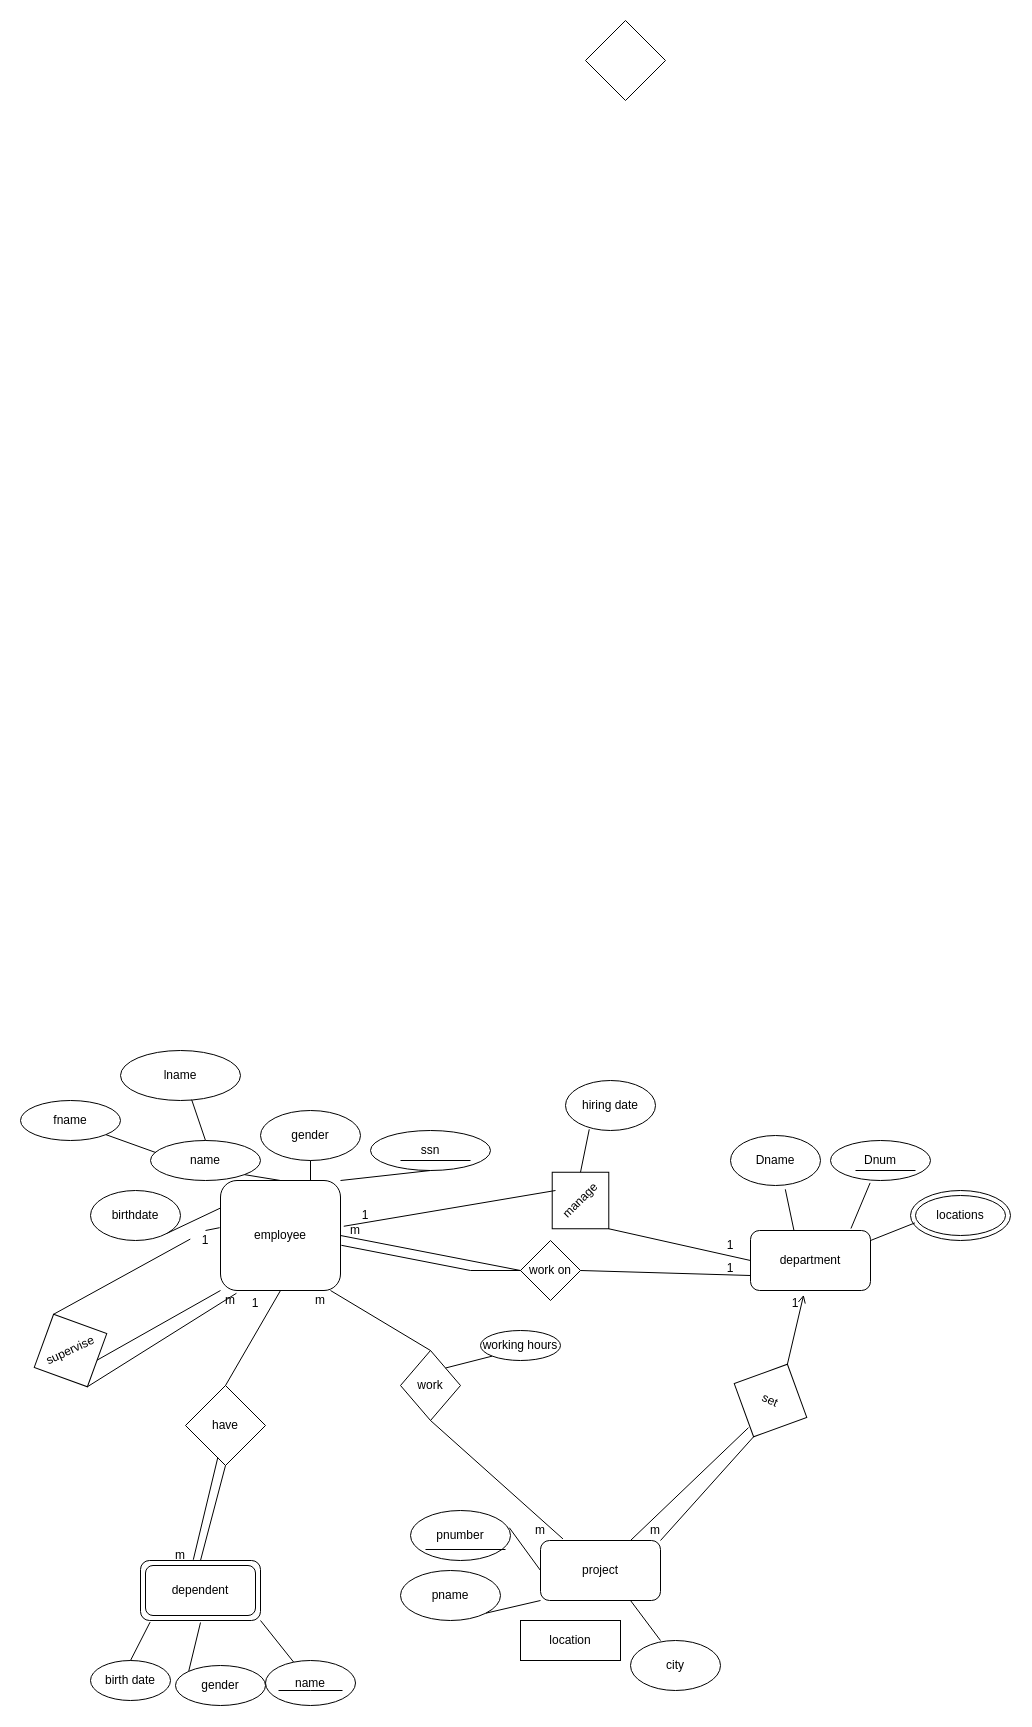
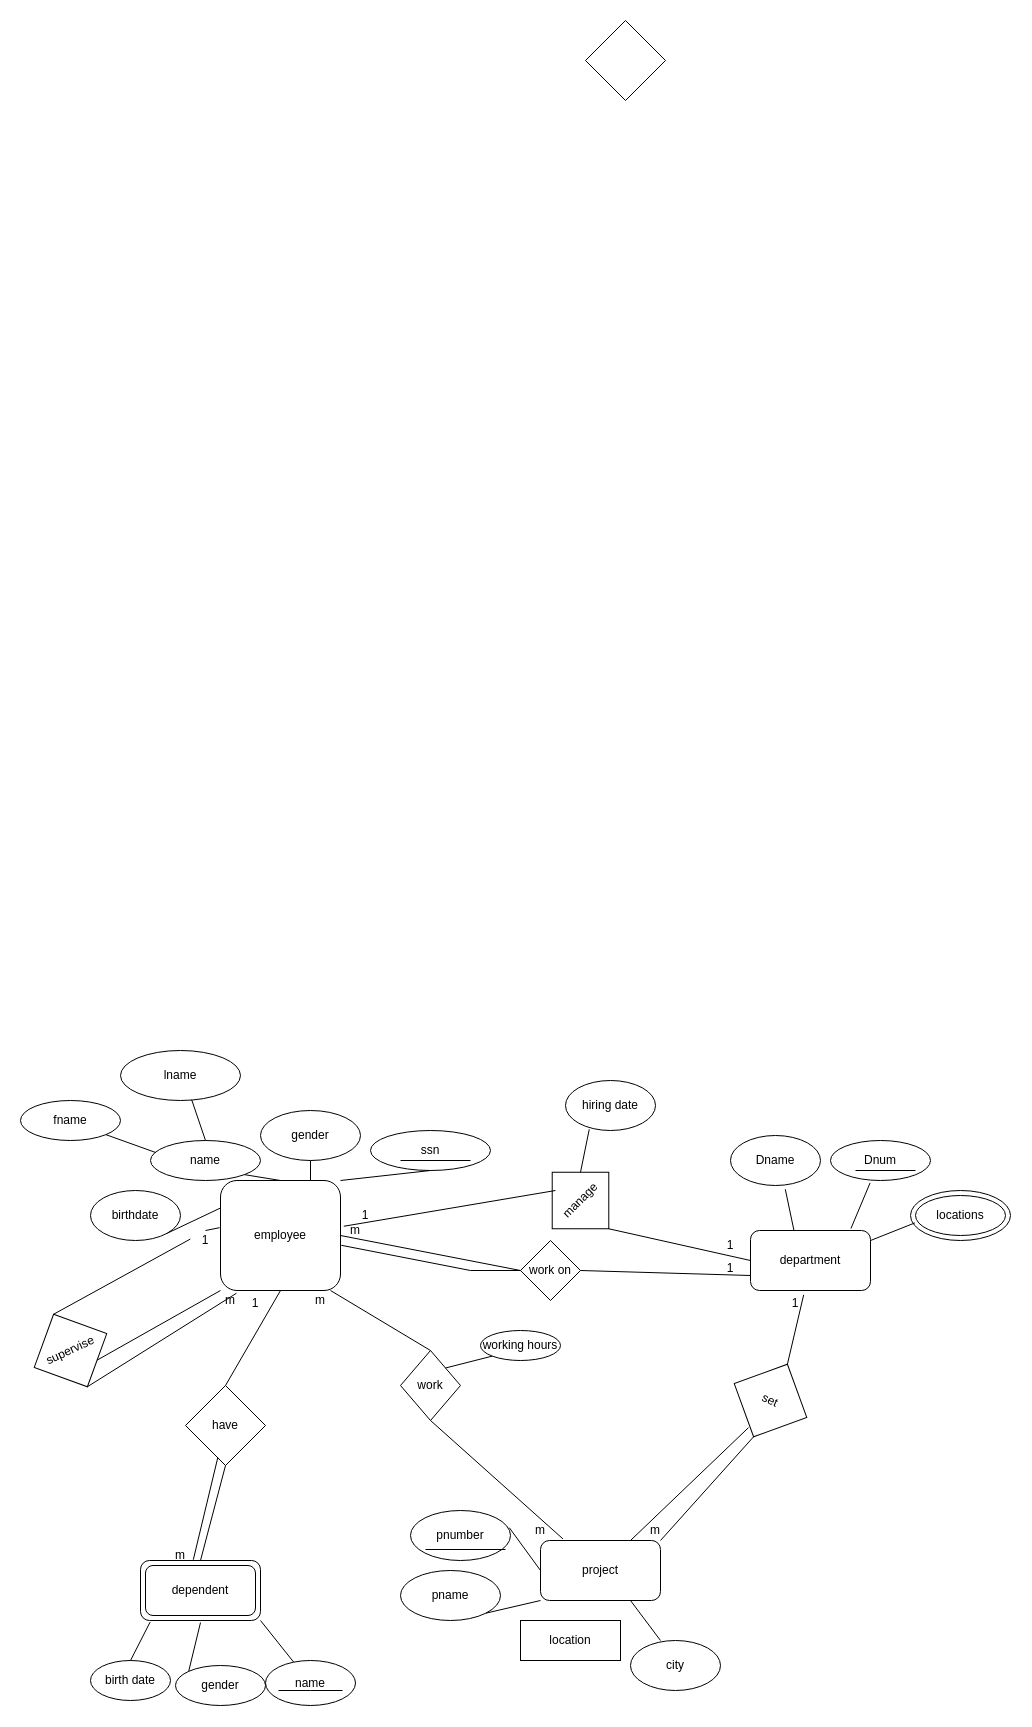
edge "set" -> "department": arrowhead open -> none
